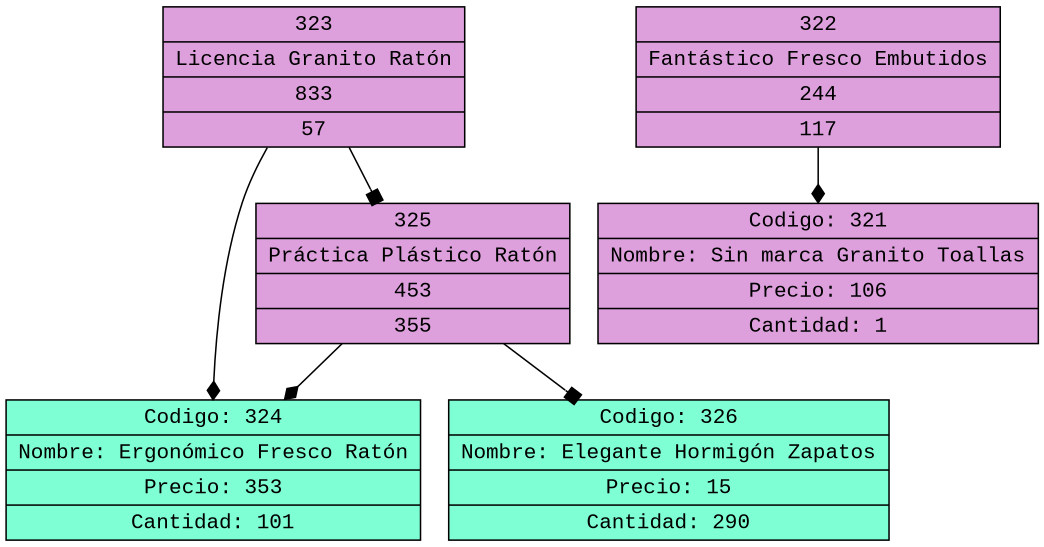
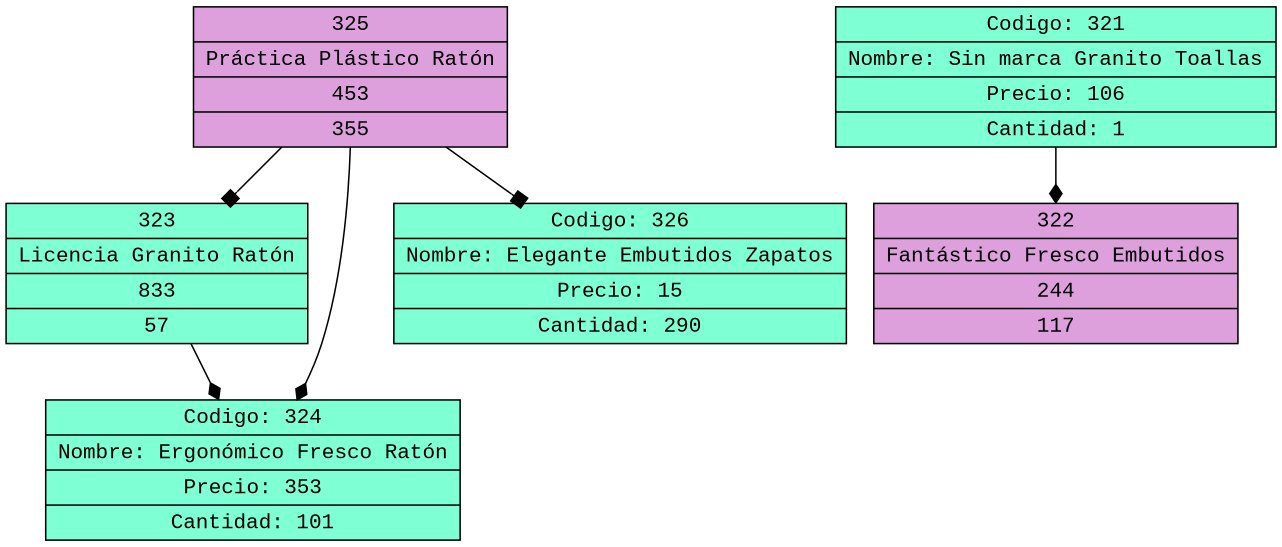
node "323": fillcolor plum -> aquamarine
edge "322" -> "Codigo: 321": reversed
edge "323" -> "325": reversed
node "Codigo: 321": fillcolor plum -> aquamarine
node "Codigo: 326": text "Nombre: Elegante Hormigón Zapatos" -> "Nombre: Elegante Embutidos Zapatos"
